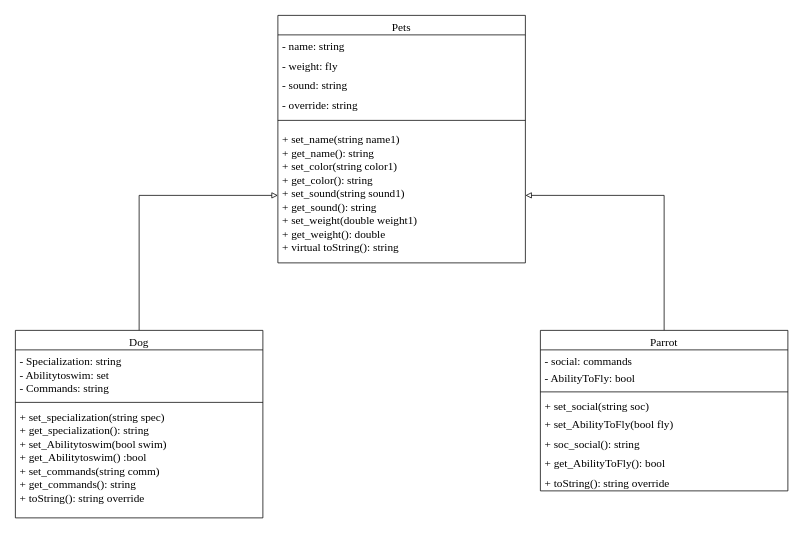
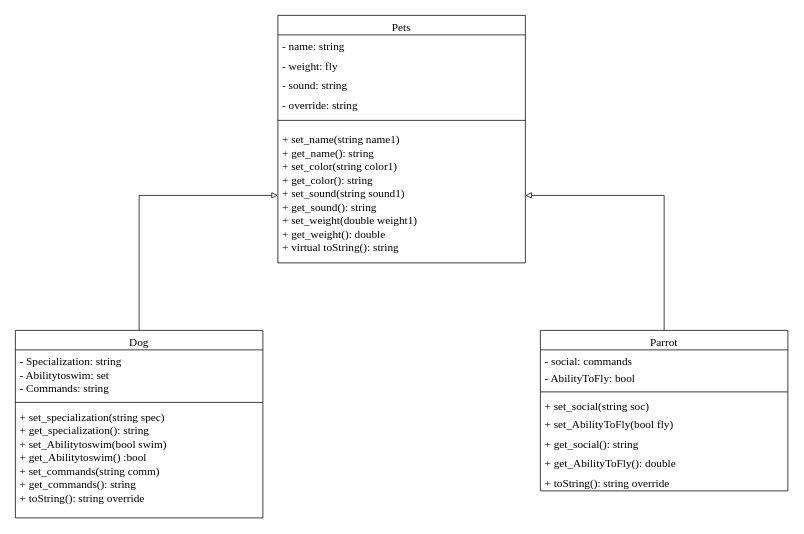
node "+ soc_social(): string": label "+ soc_social(): string" -> "+ get_social(): string"
node "+ get_AbilityToFly(): bool": label "+ get_AbilityToFly(): bool" -> "+ get_AbilityToFly(): double"
